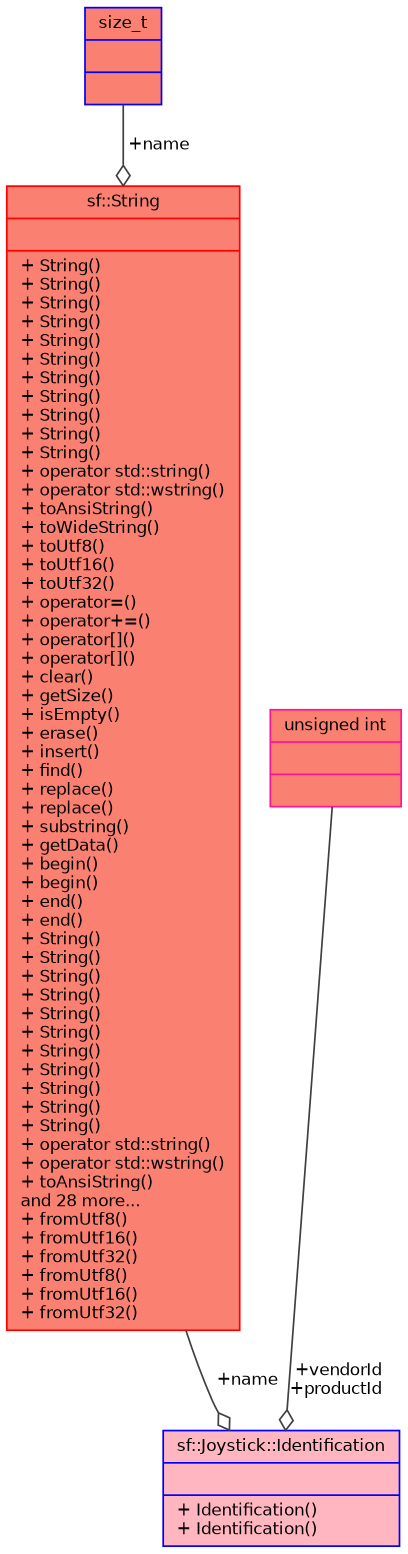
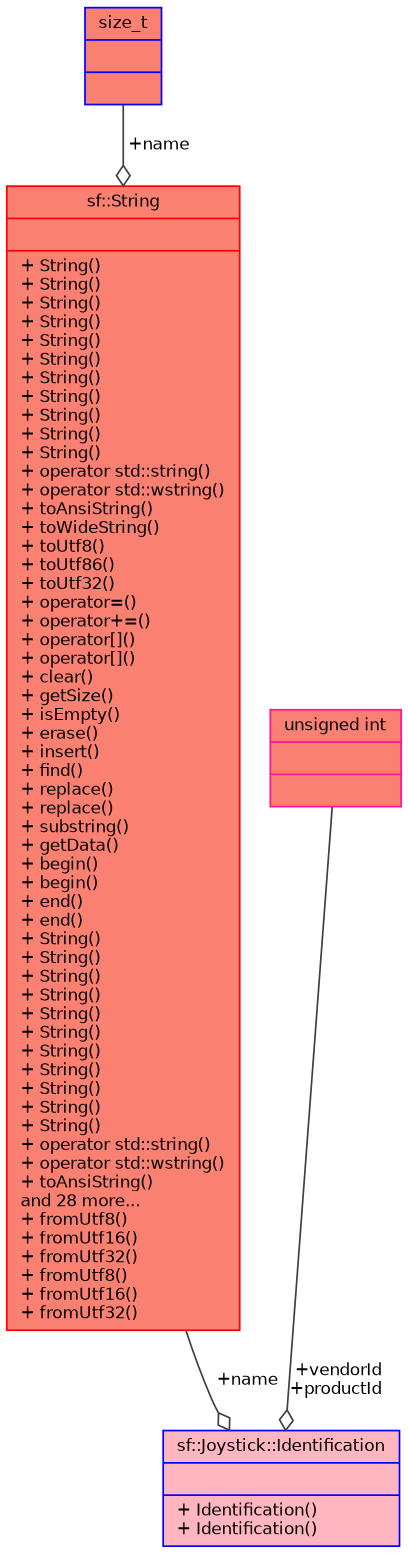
node "sf::String": text "+ toUtf16()" -> "+ toUtf86()"
